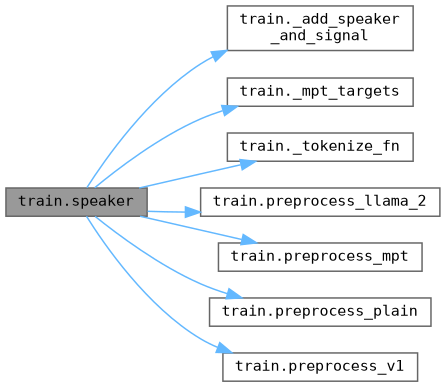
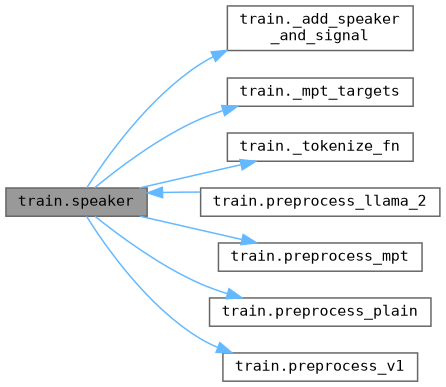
edge "train.speaker" -> "train.preprocess_llama_2": reversed
